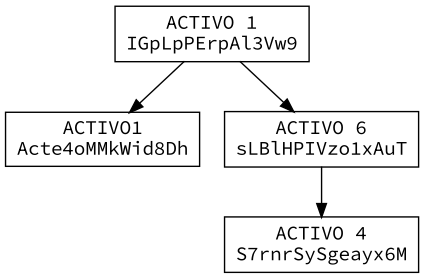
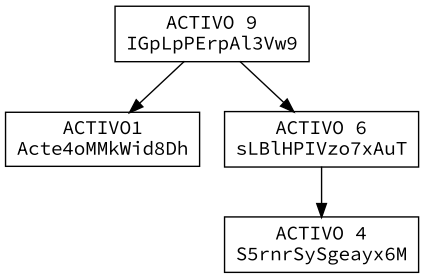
node "ACTIVO 1 IGpLpPErpAl3Vw9": label "ACTIVO 1 IGpLpPErpAl3Vw9" -> "ACTIVO 9 IGpLpPErpAl3Vw9"
node "ACTIVO 6 sLBlHPIVzo1xAuT": label "ACTIVO 6 sLBlHPIVzo1xAuT" -> "ACTIVO 6 sLBlHPIVzo7xAuT"
node "ACTIVO 4 S7rnrSySgeayx6M": label "ACTIVO 4 S7rnrSySgeayx6M" -> "ACTIVO 4 S5rnrSySgeayx6M"
